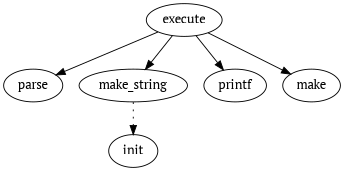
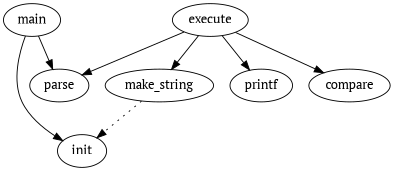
node "main": added
node "make": label "make" -> "compare"
